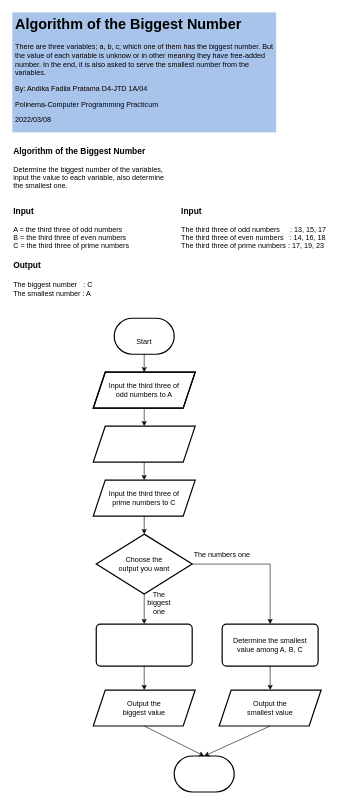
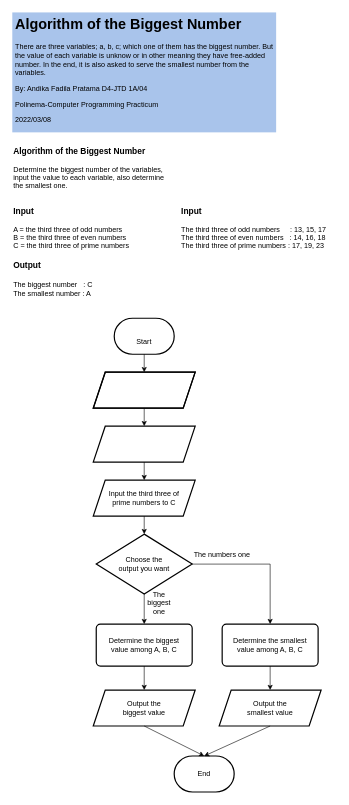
node "Input the third three of odd numbers to A": removed
node "Determine the biggest value among A, B, C": added
node "End": added
